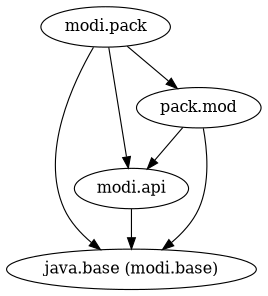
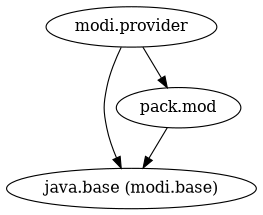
node "modi.pack": label "modi.pack" -> "modi.provider"
node "modi.api": removed
